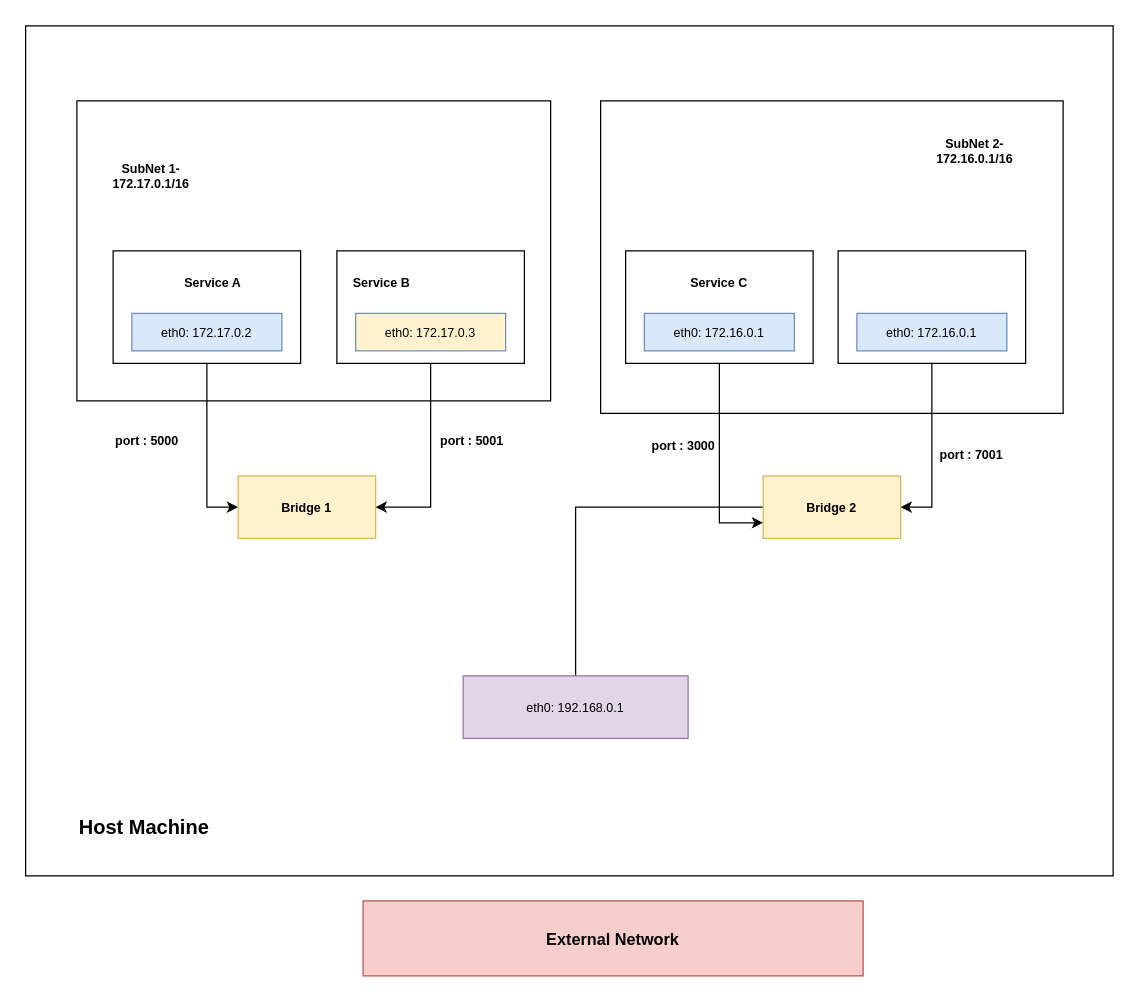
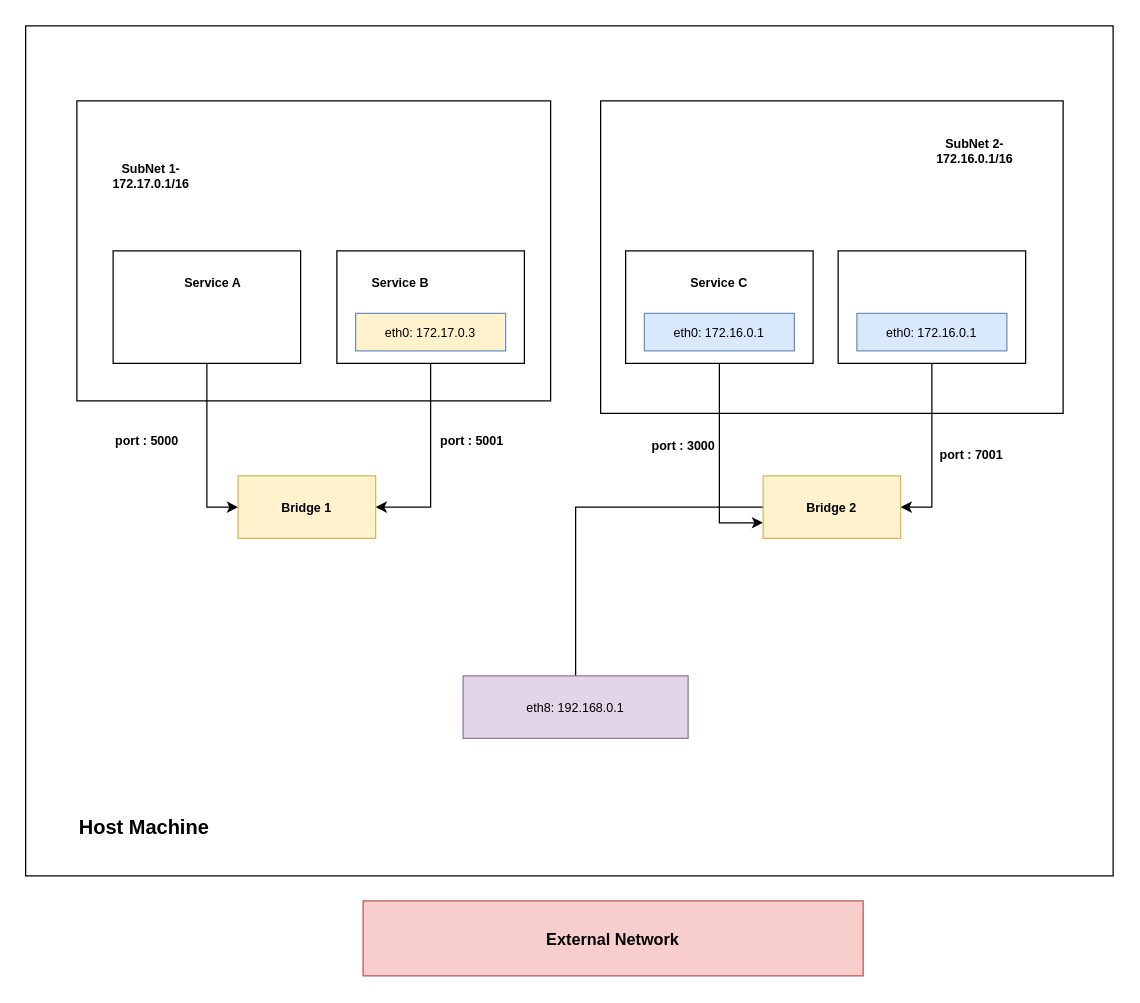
node "Service B": moved (382, 282) -> (401, 282)
node "eth0: 172.17.0.2": removed
node "eth0: 192.168.0.1": label "eth0: 192.168.0.1" -> "eth8: 192.168.0.1"
